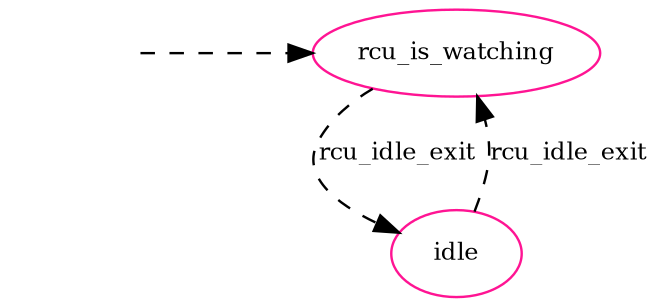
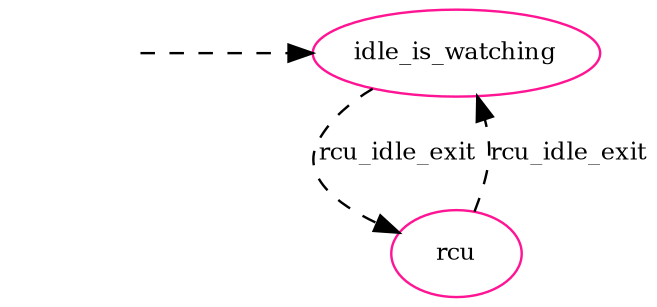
node "rcu_is_watching": label "rcu_is_watching" -> "idle_is_watching"
node "idle": label "idle" -> "rcu"
